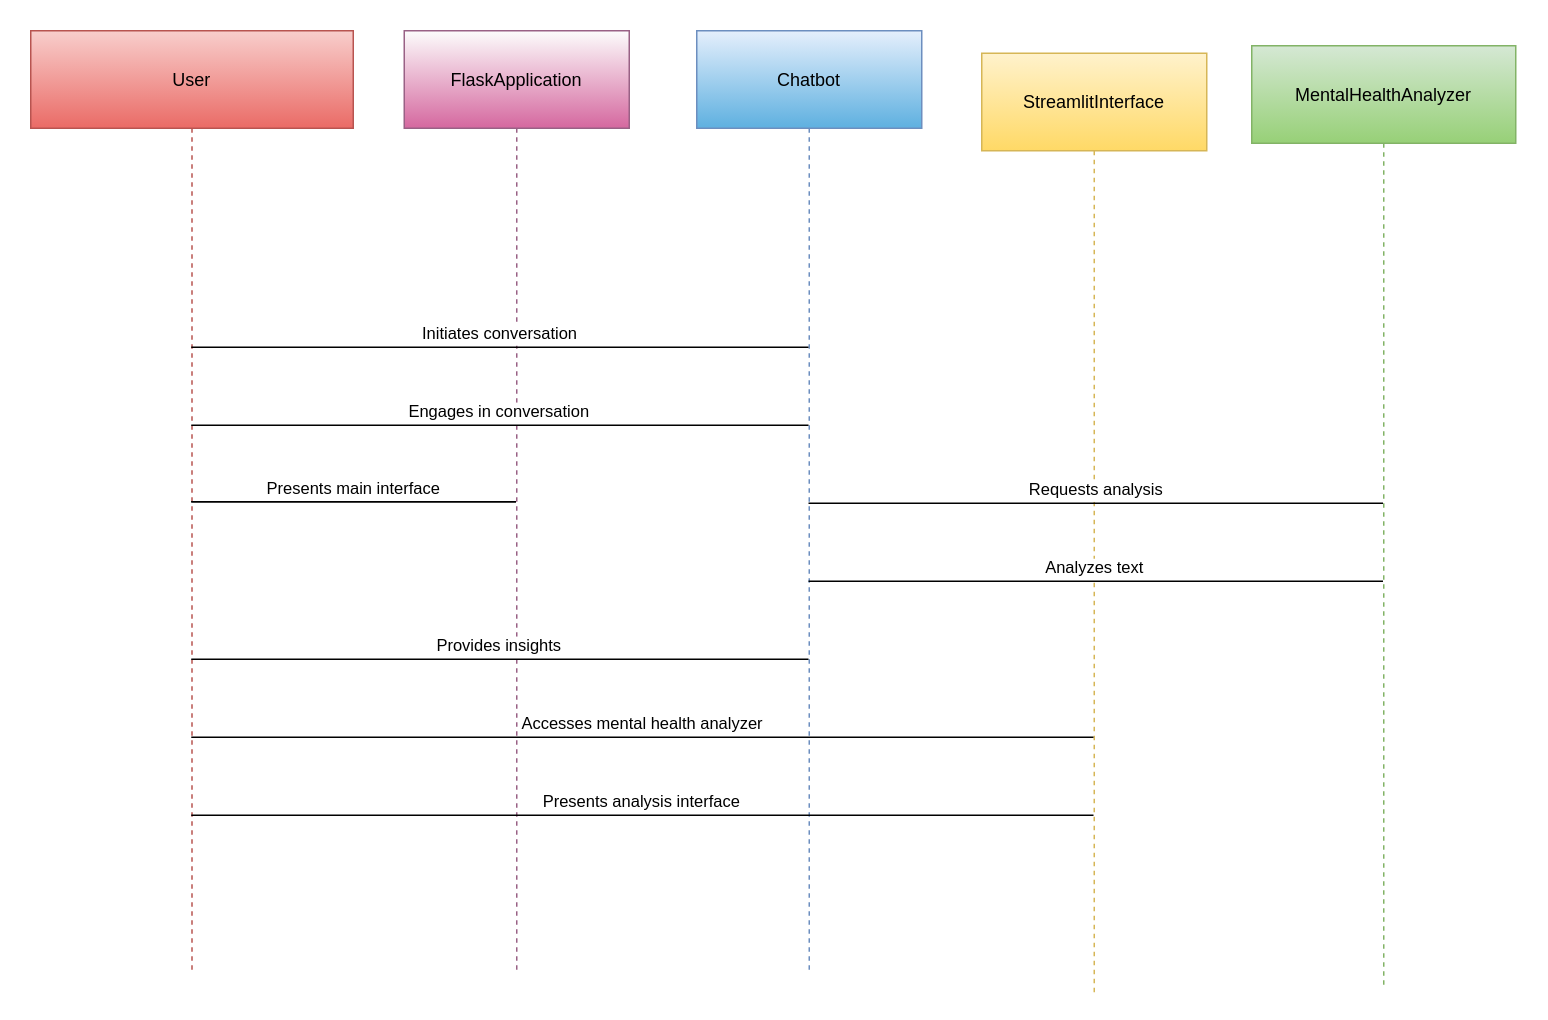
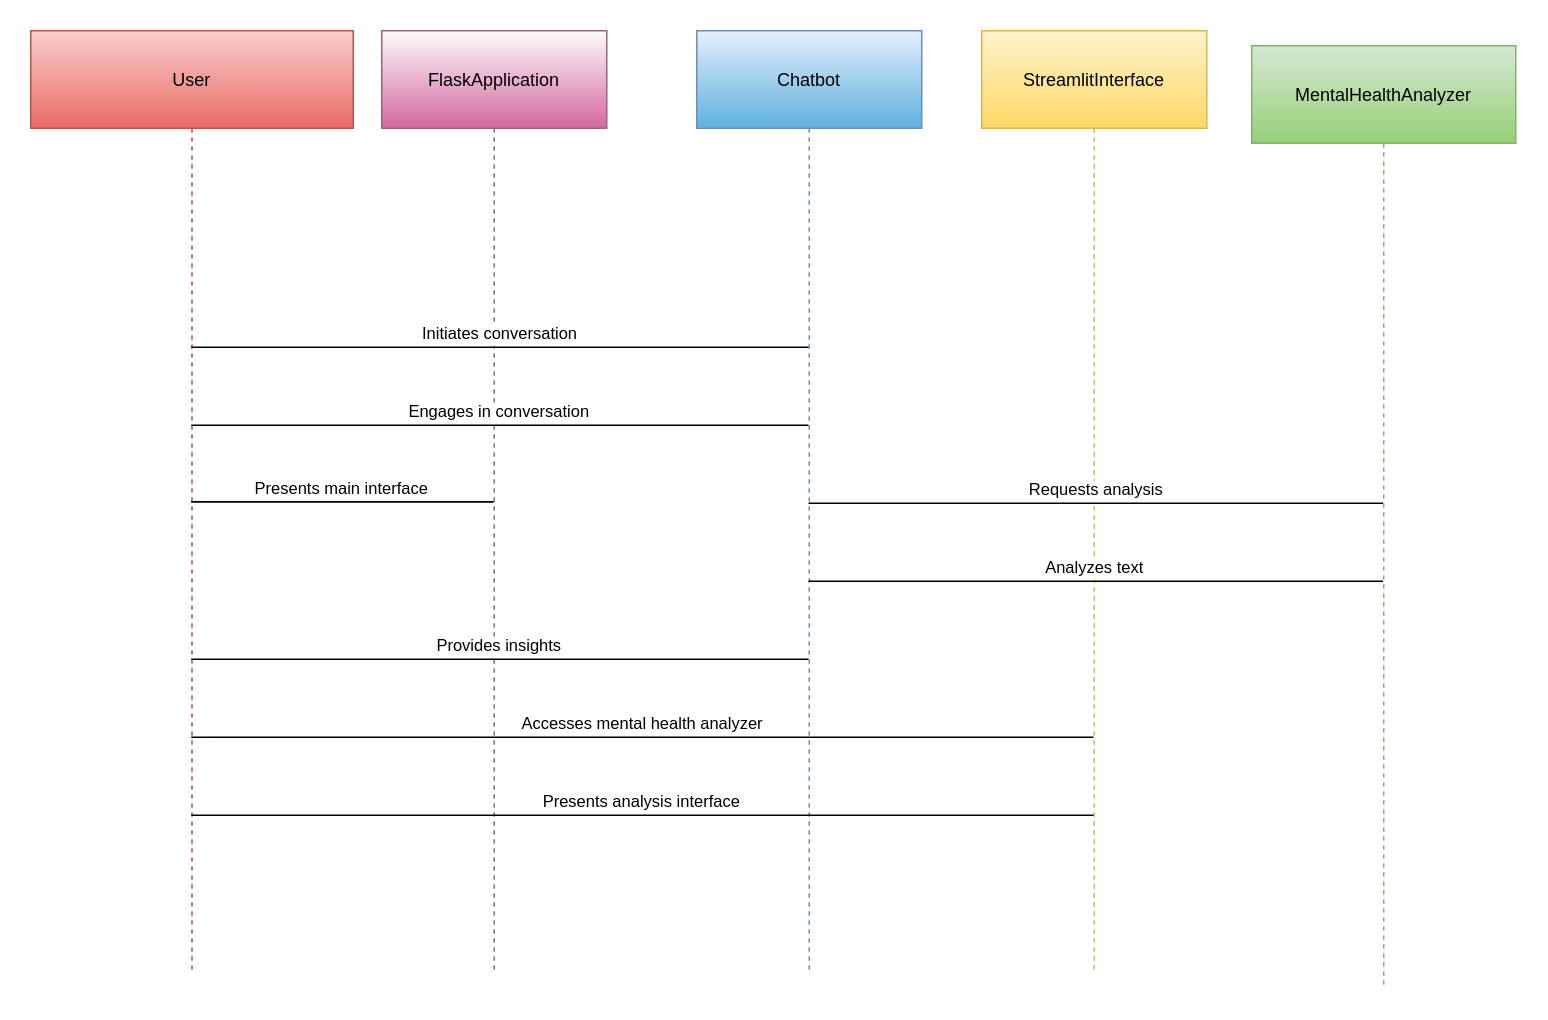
node "FlaskApplication": moved (517, 502) -> (494, 502)
node "StreamlitInterface": moved (1094, 524) -> (1094, 502)
